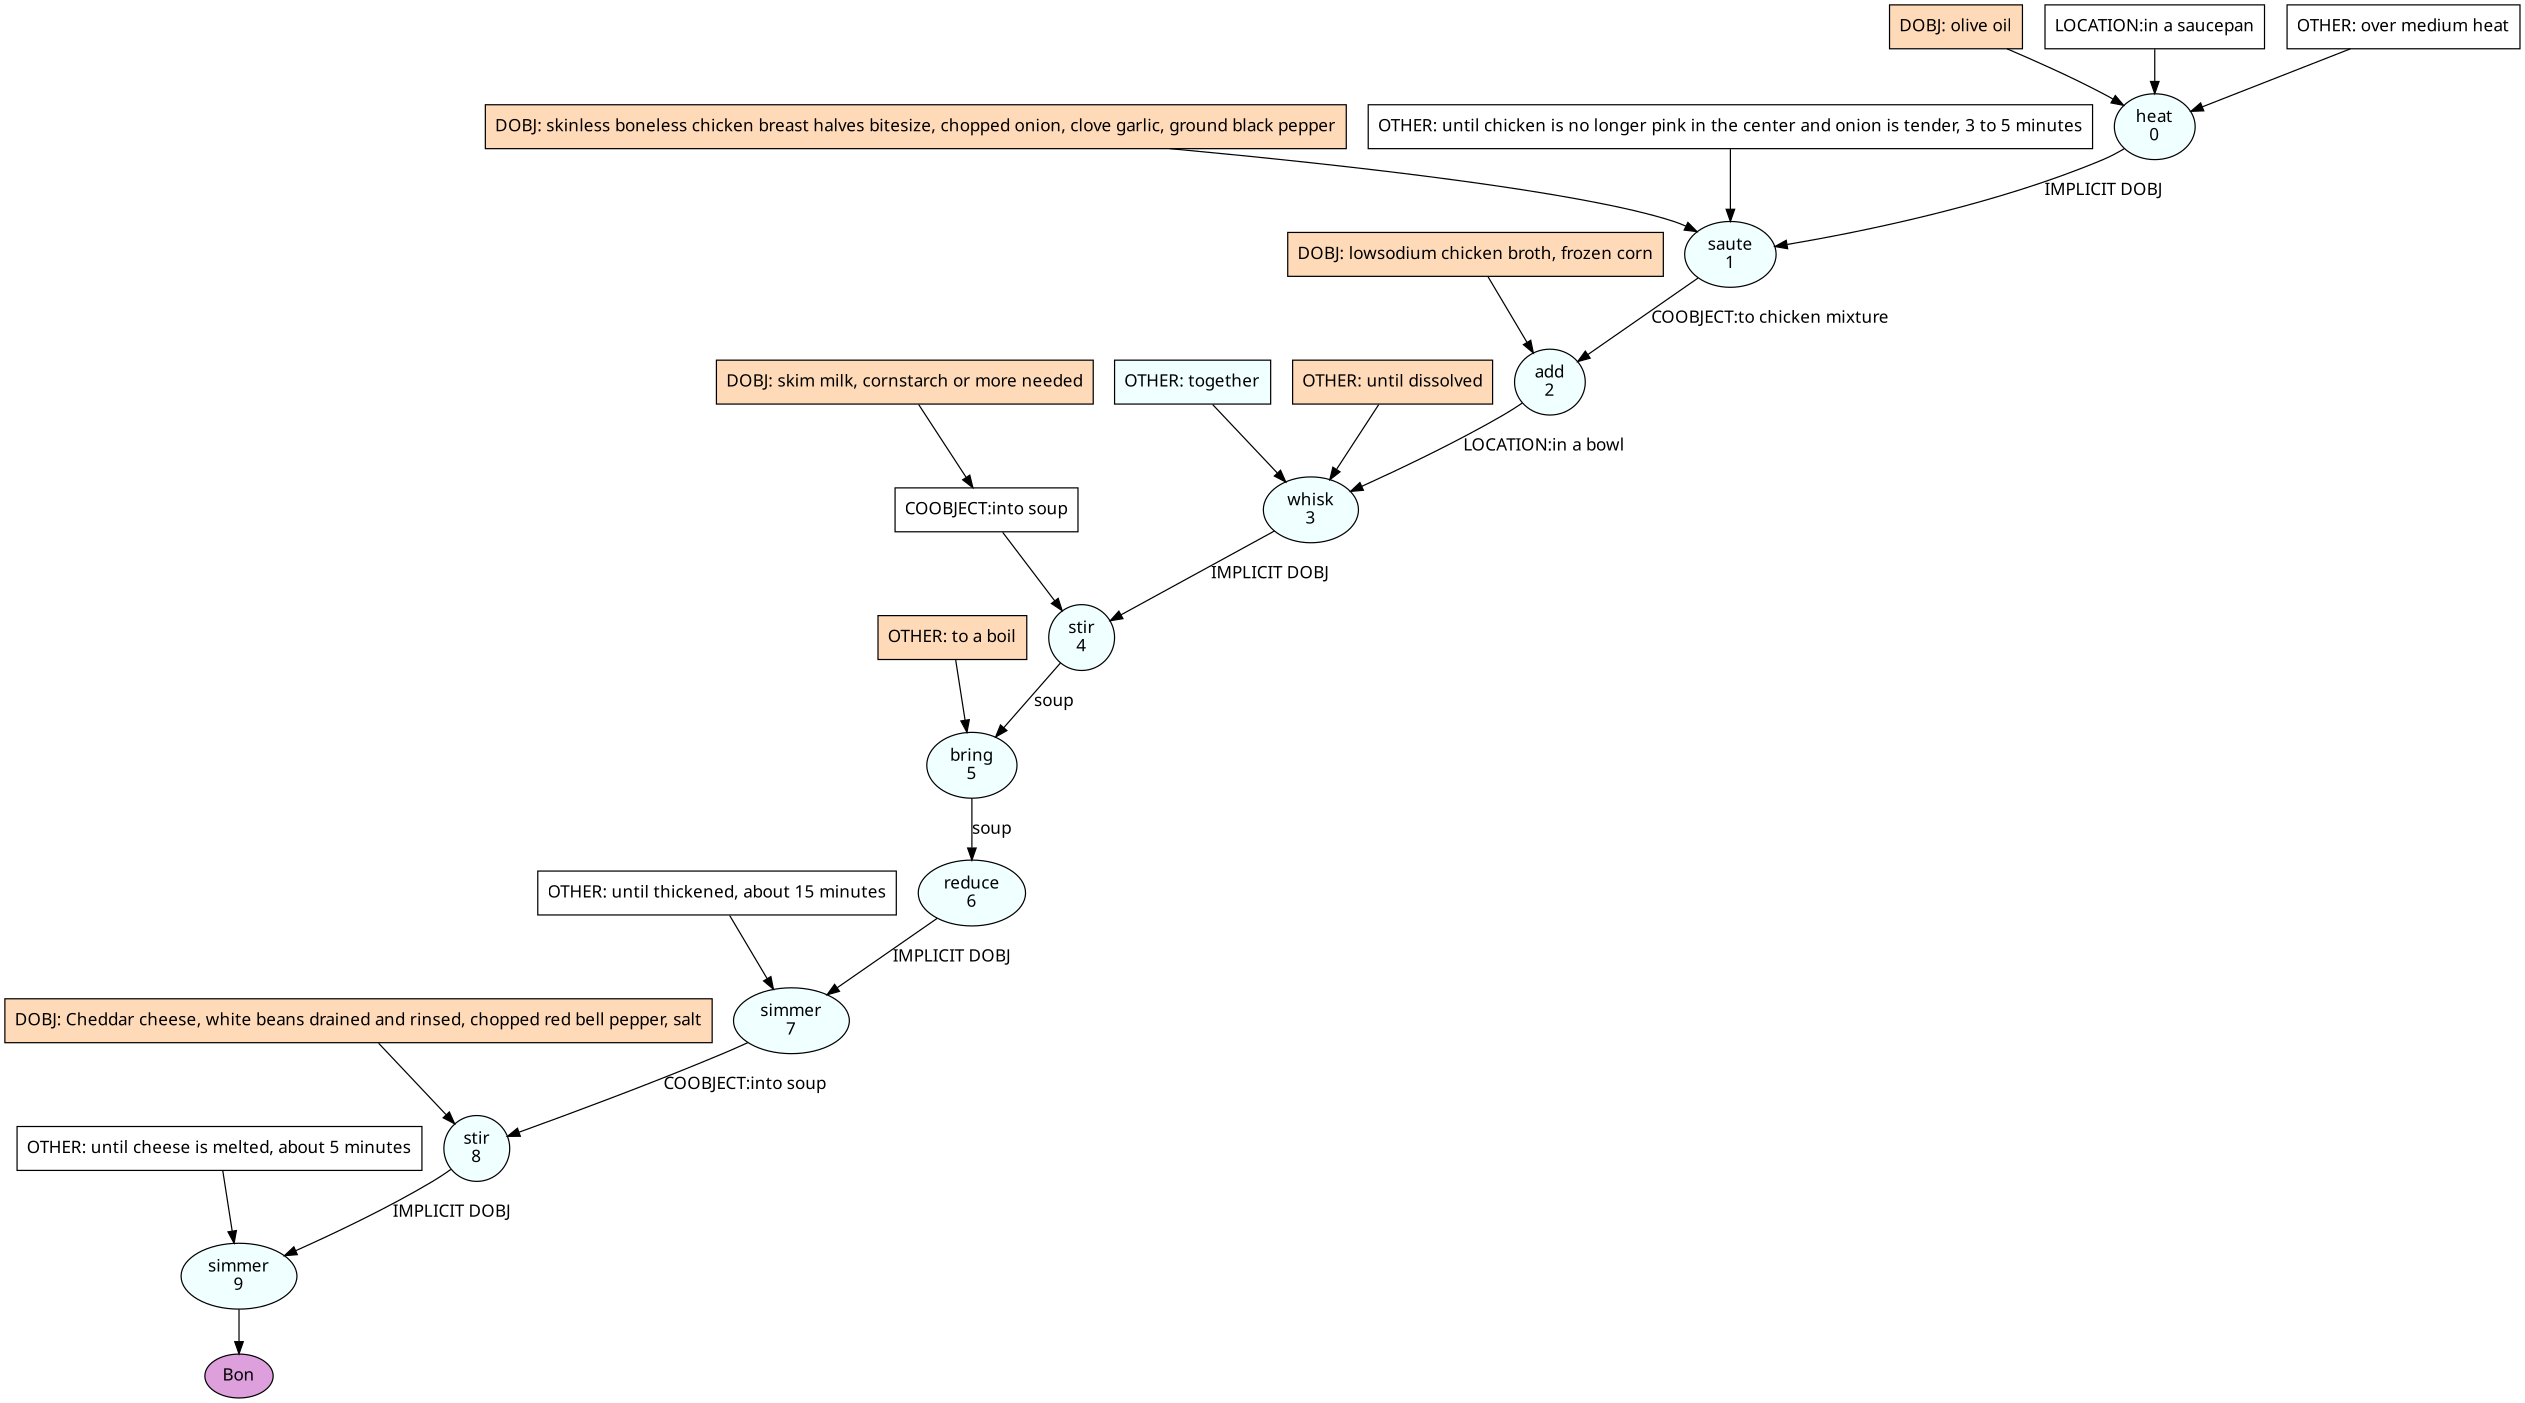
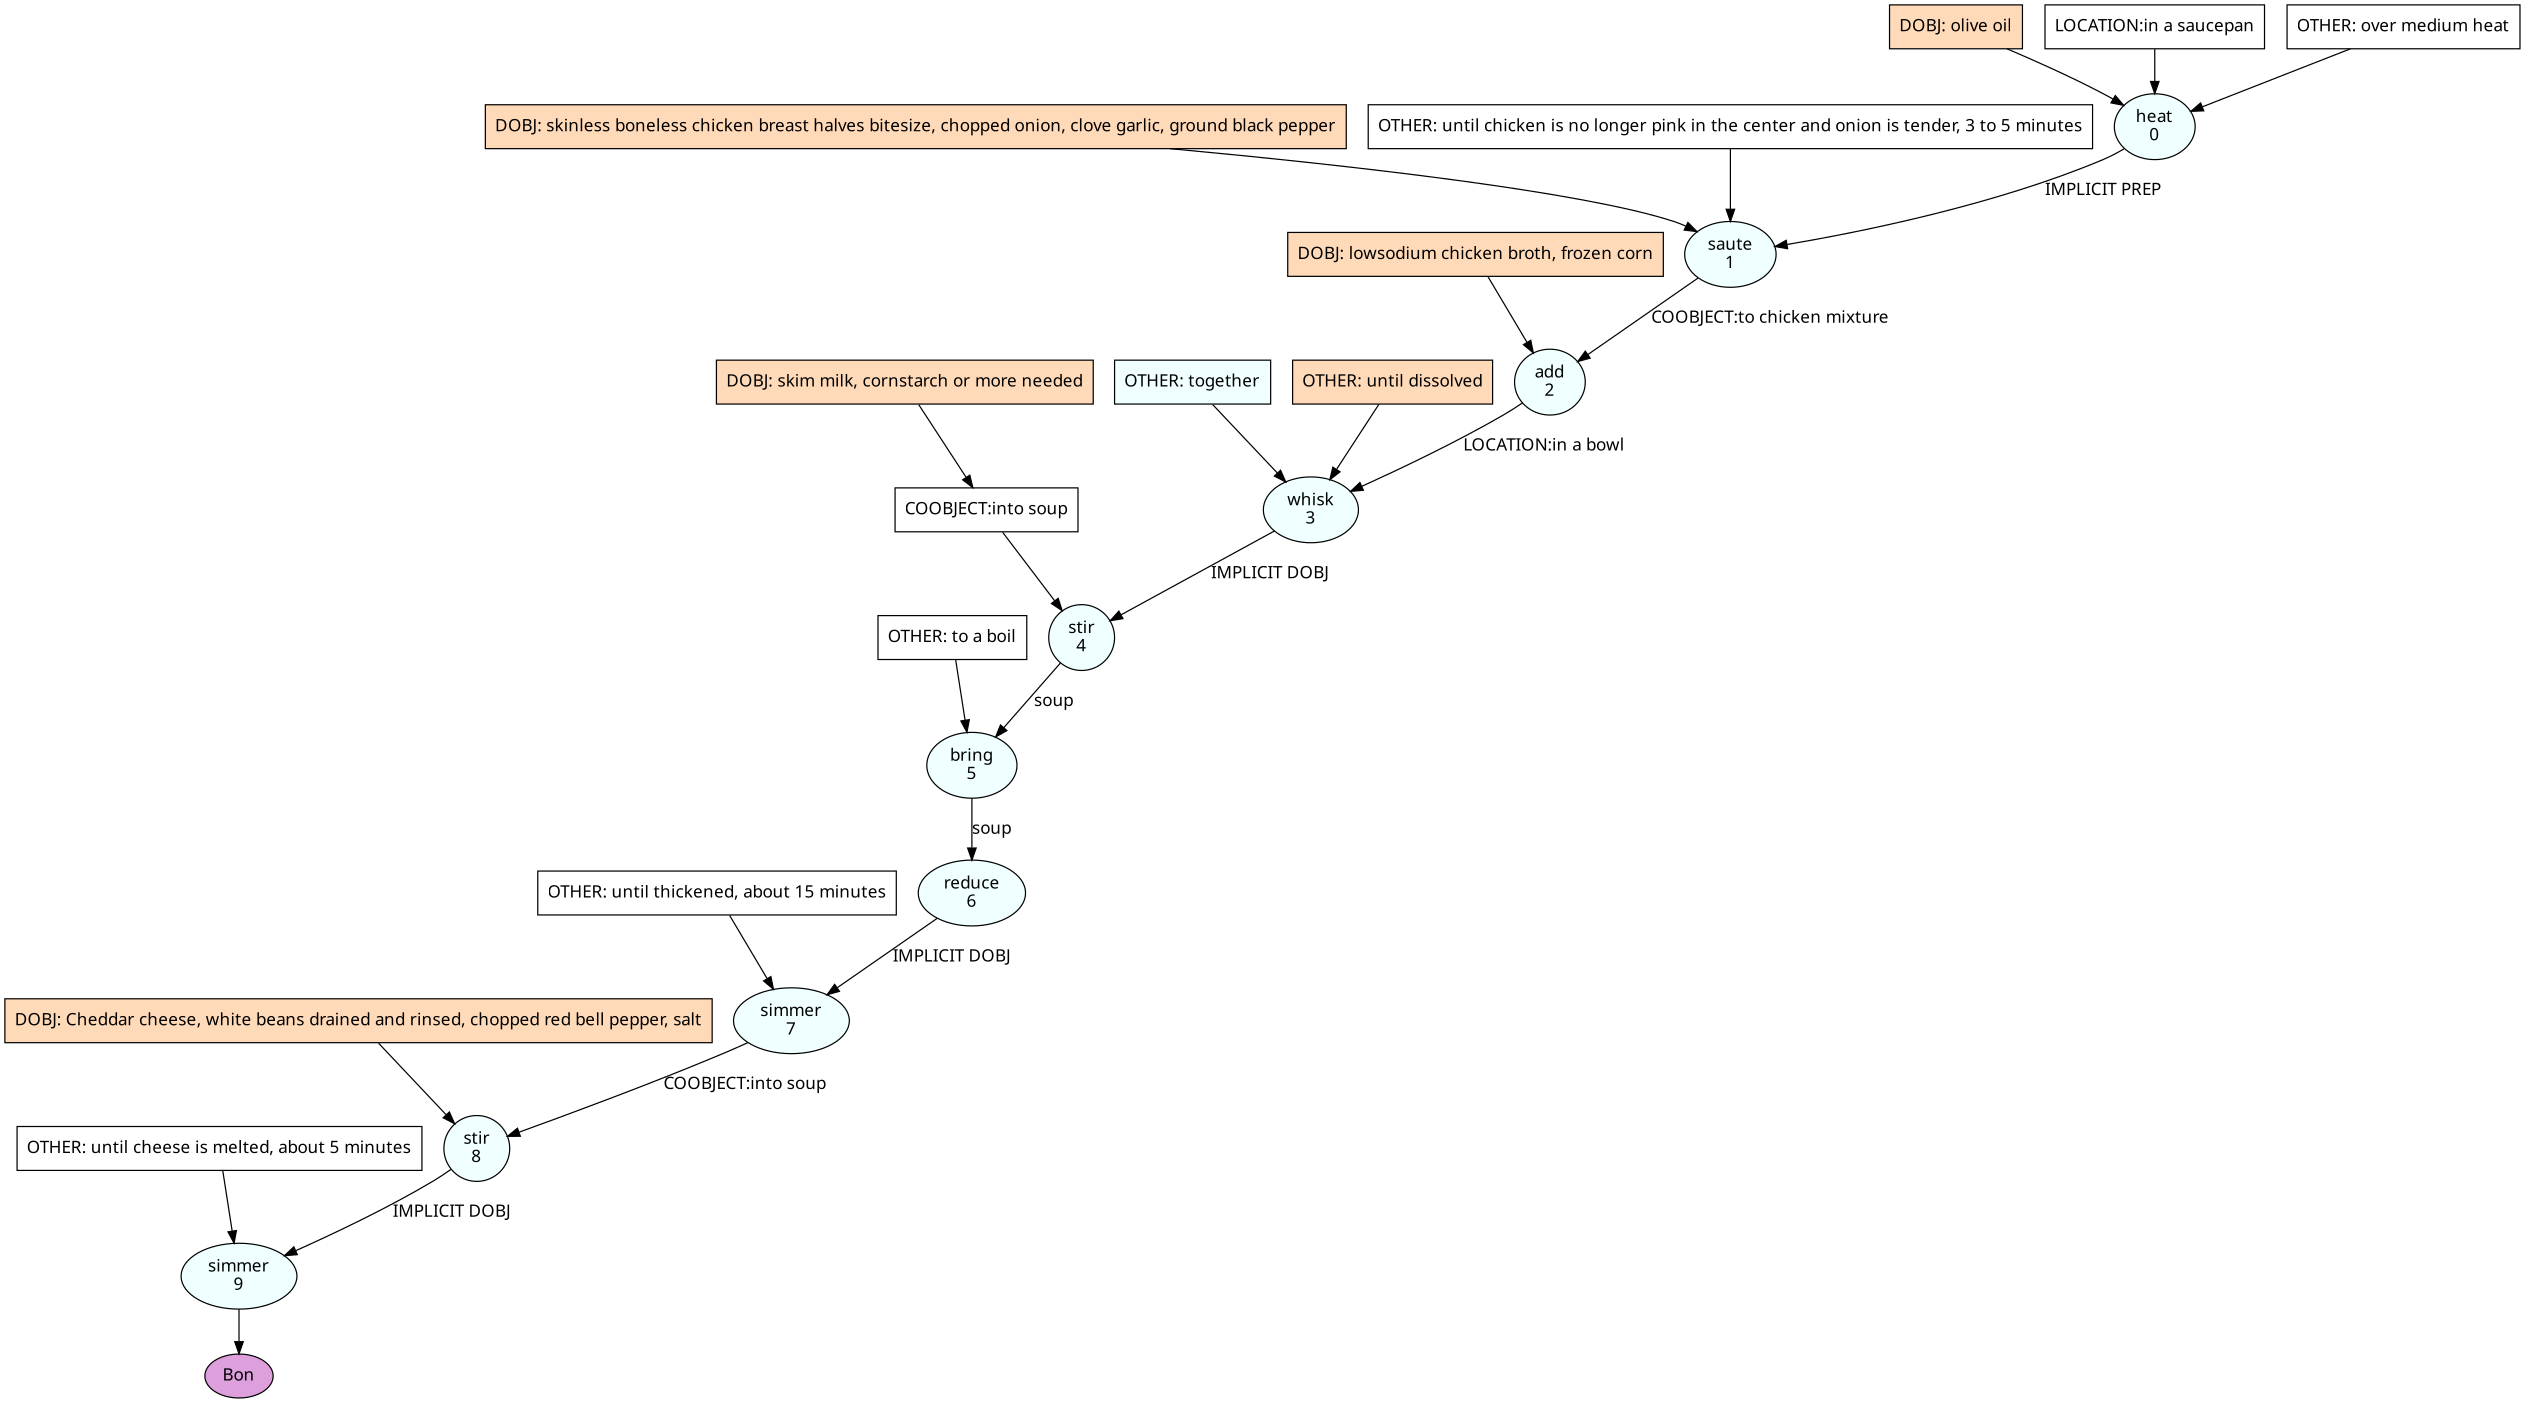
edge "heat 0" -> "saute 1": label "IMPLICIT DOBJ" -> "IMPLICIT PREP"
node "OTHER: to a boil": fillcolor peachpuff -> white
